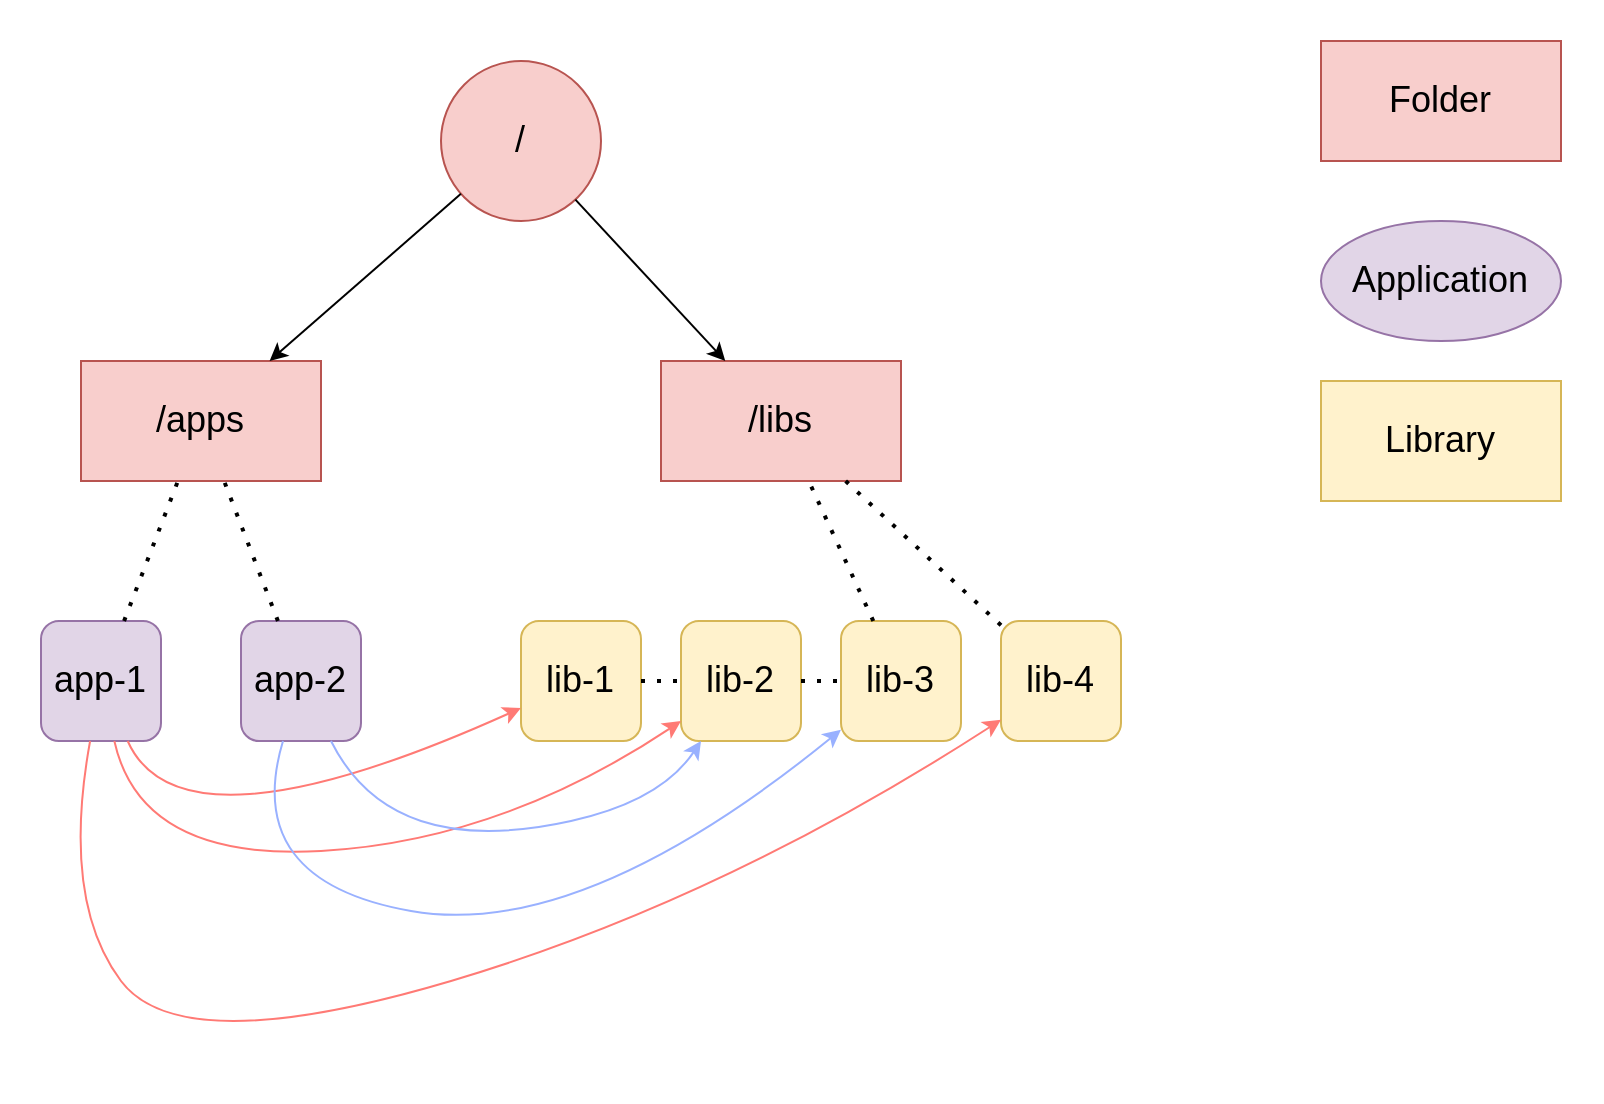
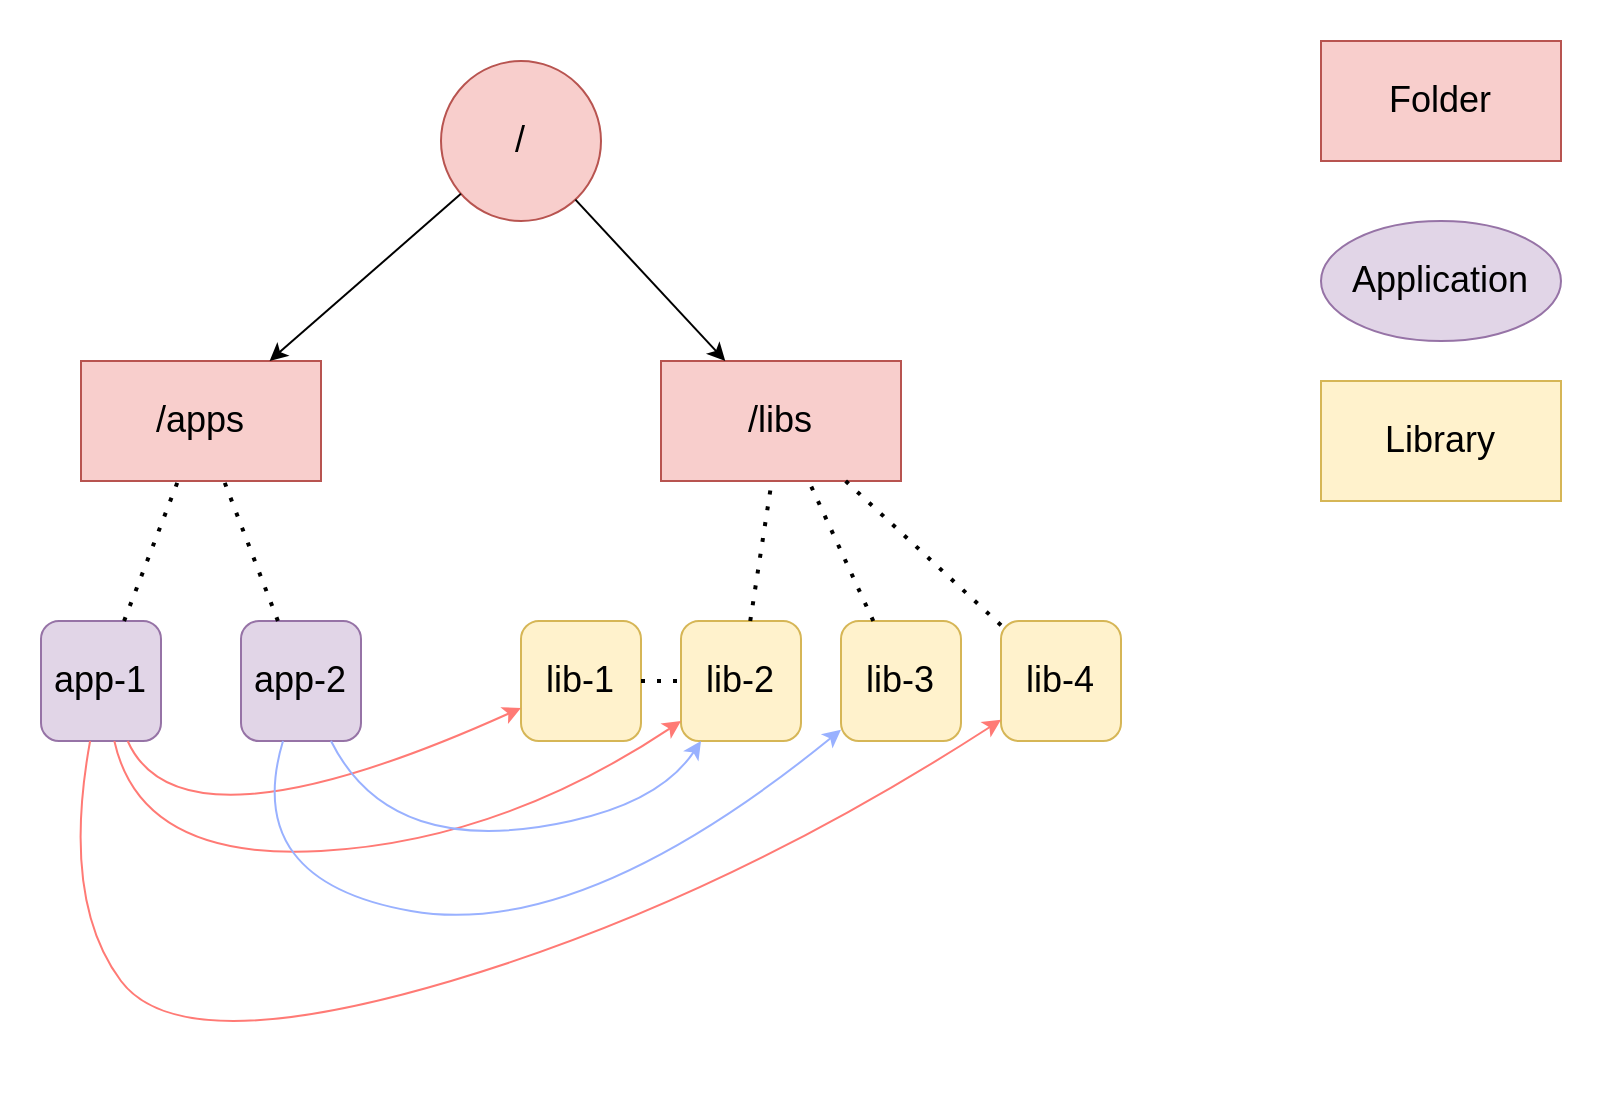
edge "lib-2" -- "lib-3": now "lib-2" -- "/libs"
